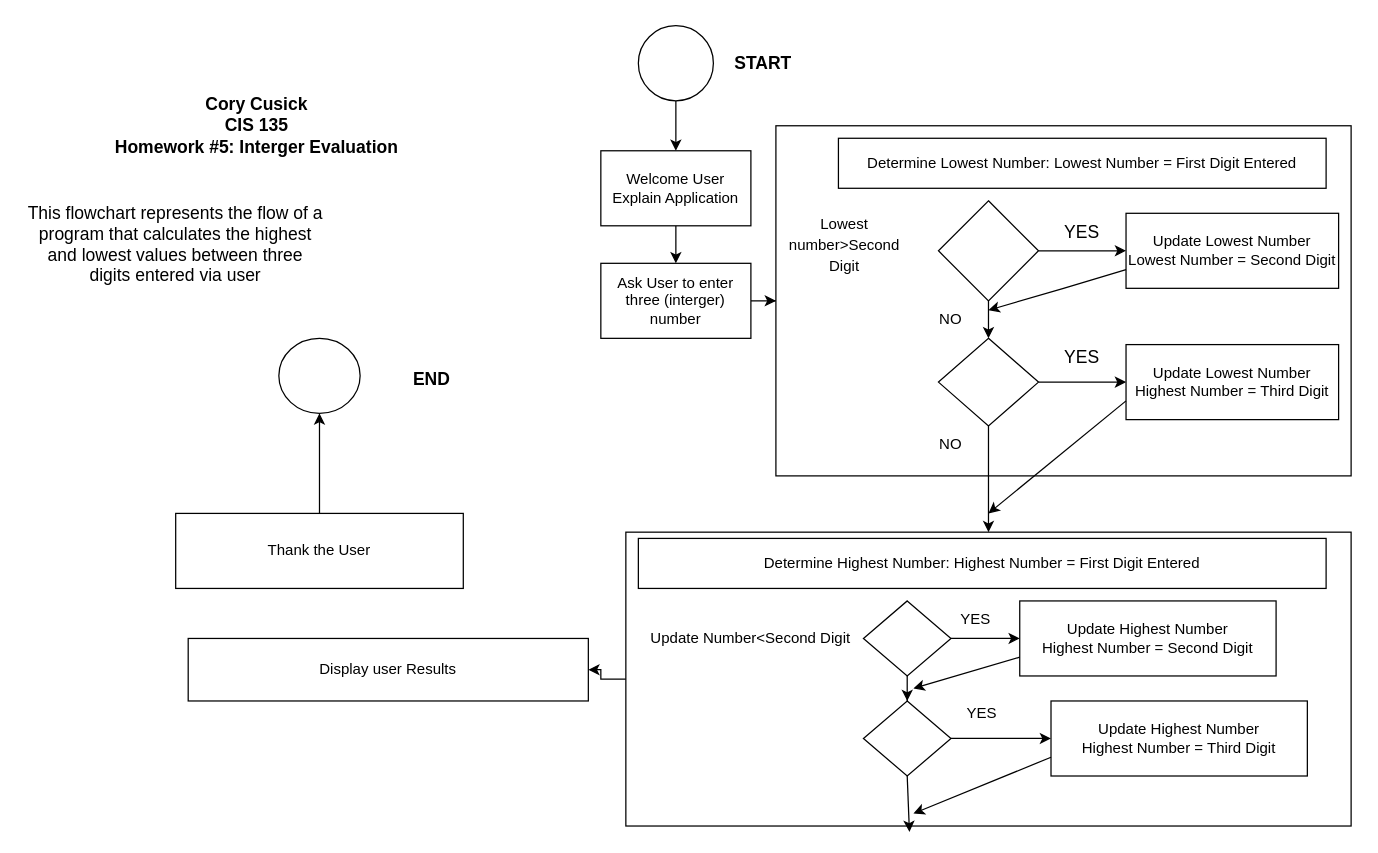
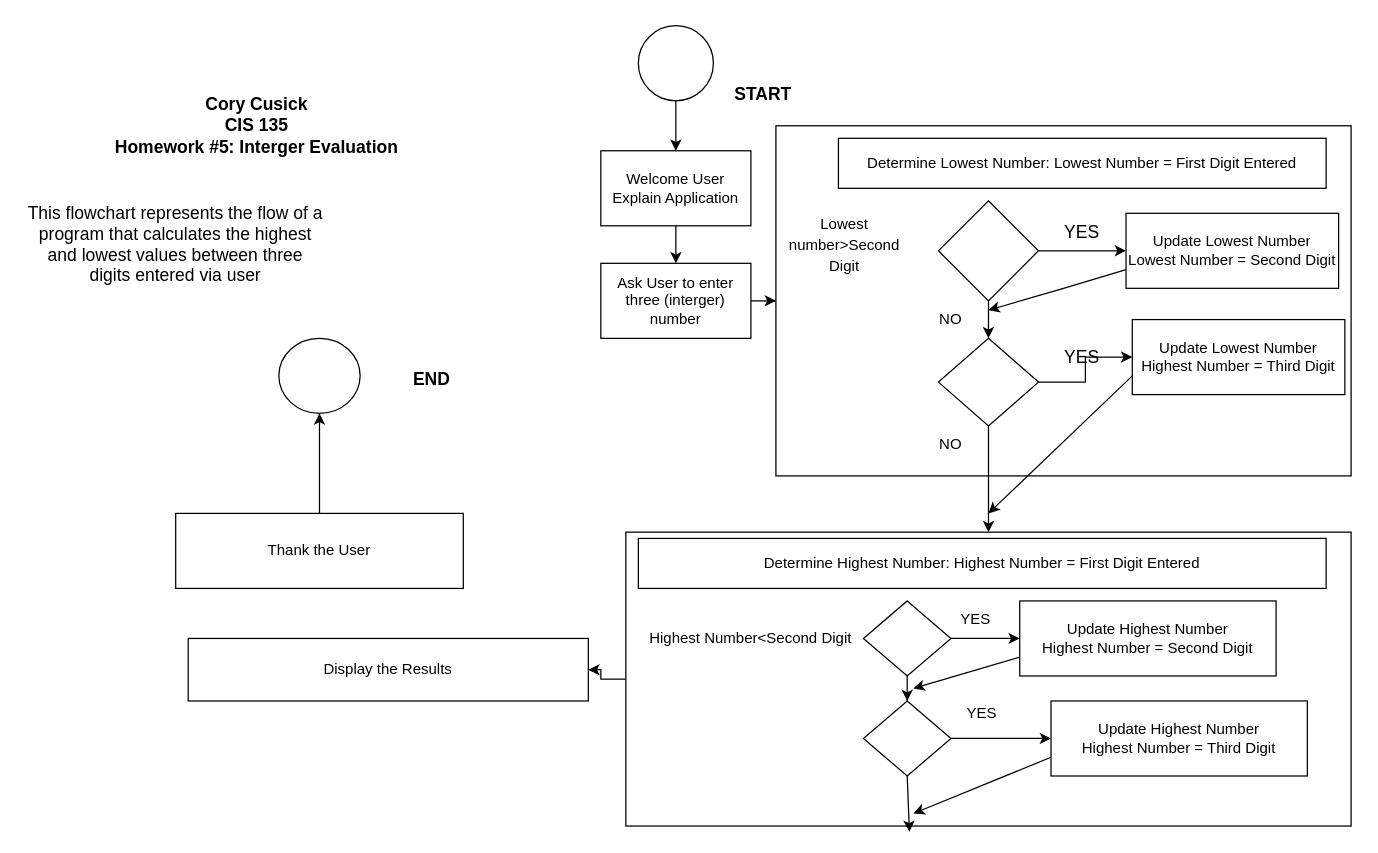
node "START": moved (763, 63) -> (763, 94)
node "Update Lowest Number Highest Number = Third Digit": moved (1232, 382) -> (1238, 357)
node "Update Number<Second Digit": label "Update Number<Second Digit" -> "Highest Number<Second Digit"
node "Display user Results": label "Display user Results" -> "Display the Results"
